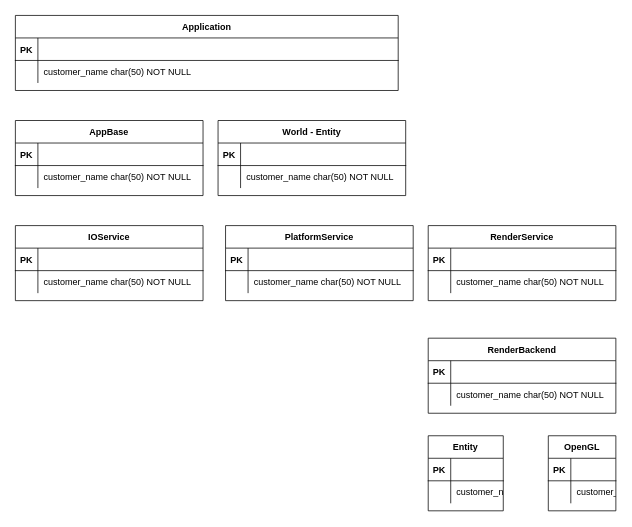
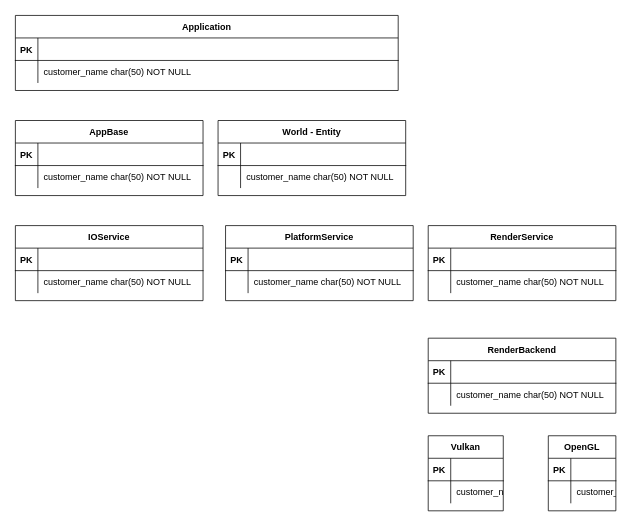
node "Entity": label "Entity" -> "Vulkan"
